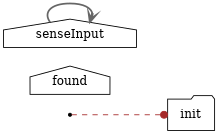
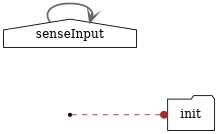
node "found": removed
